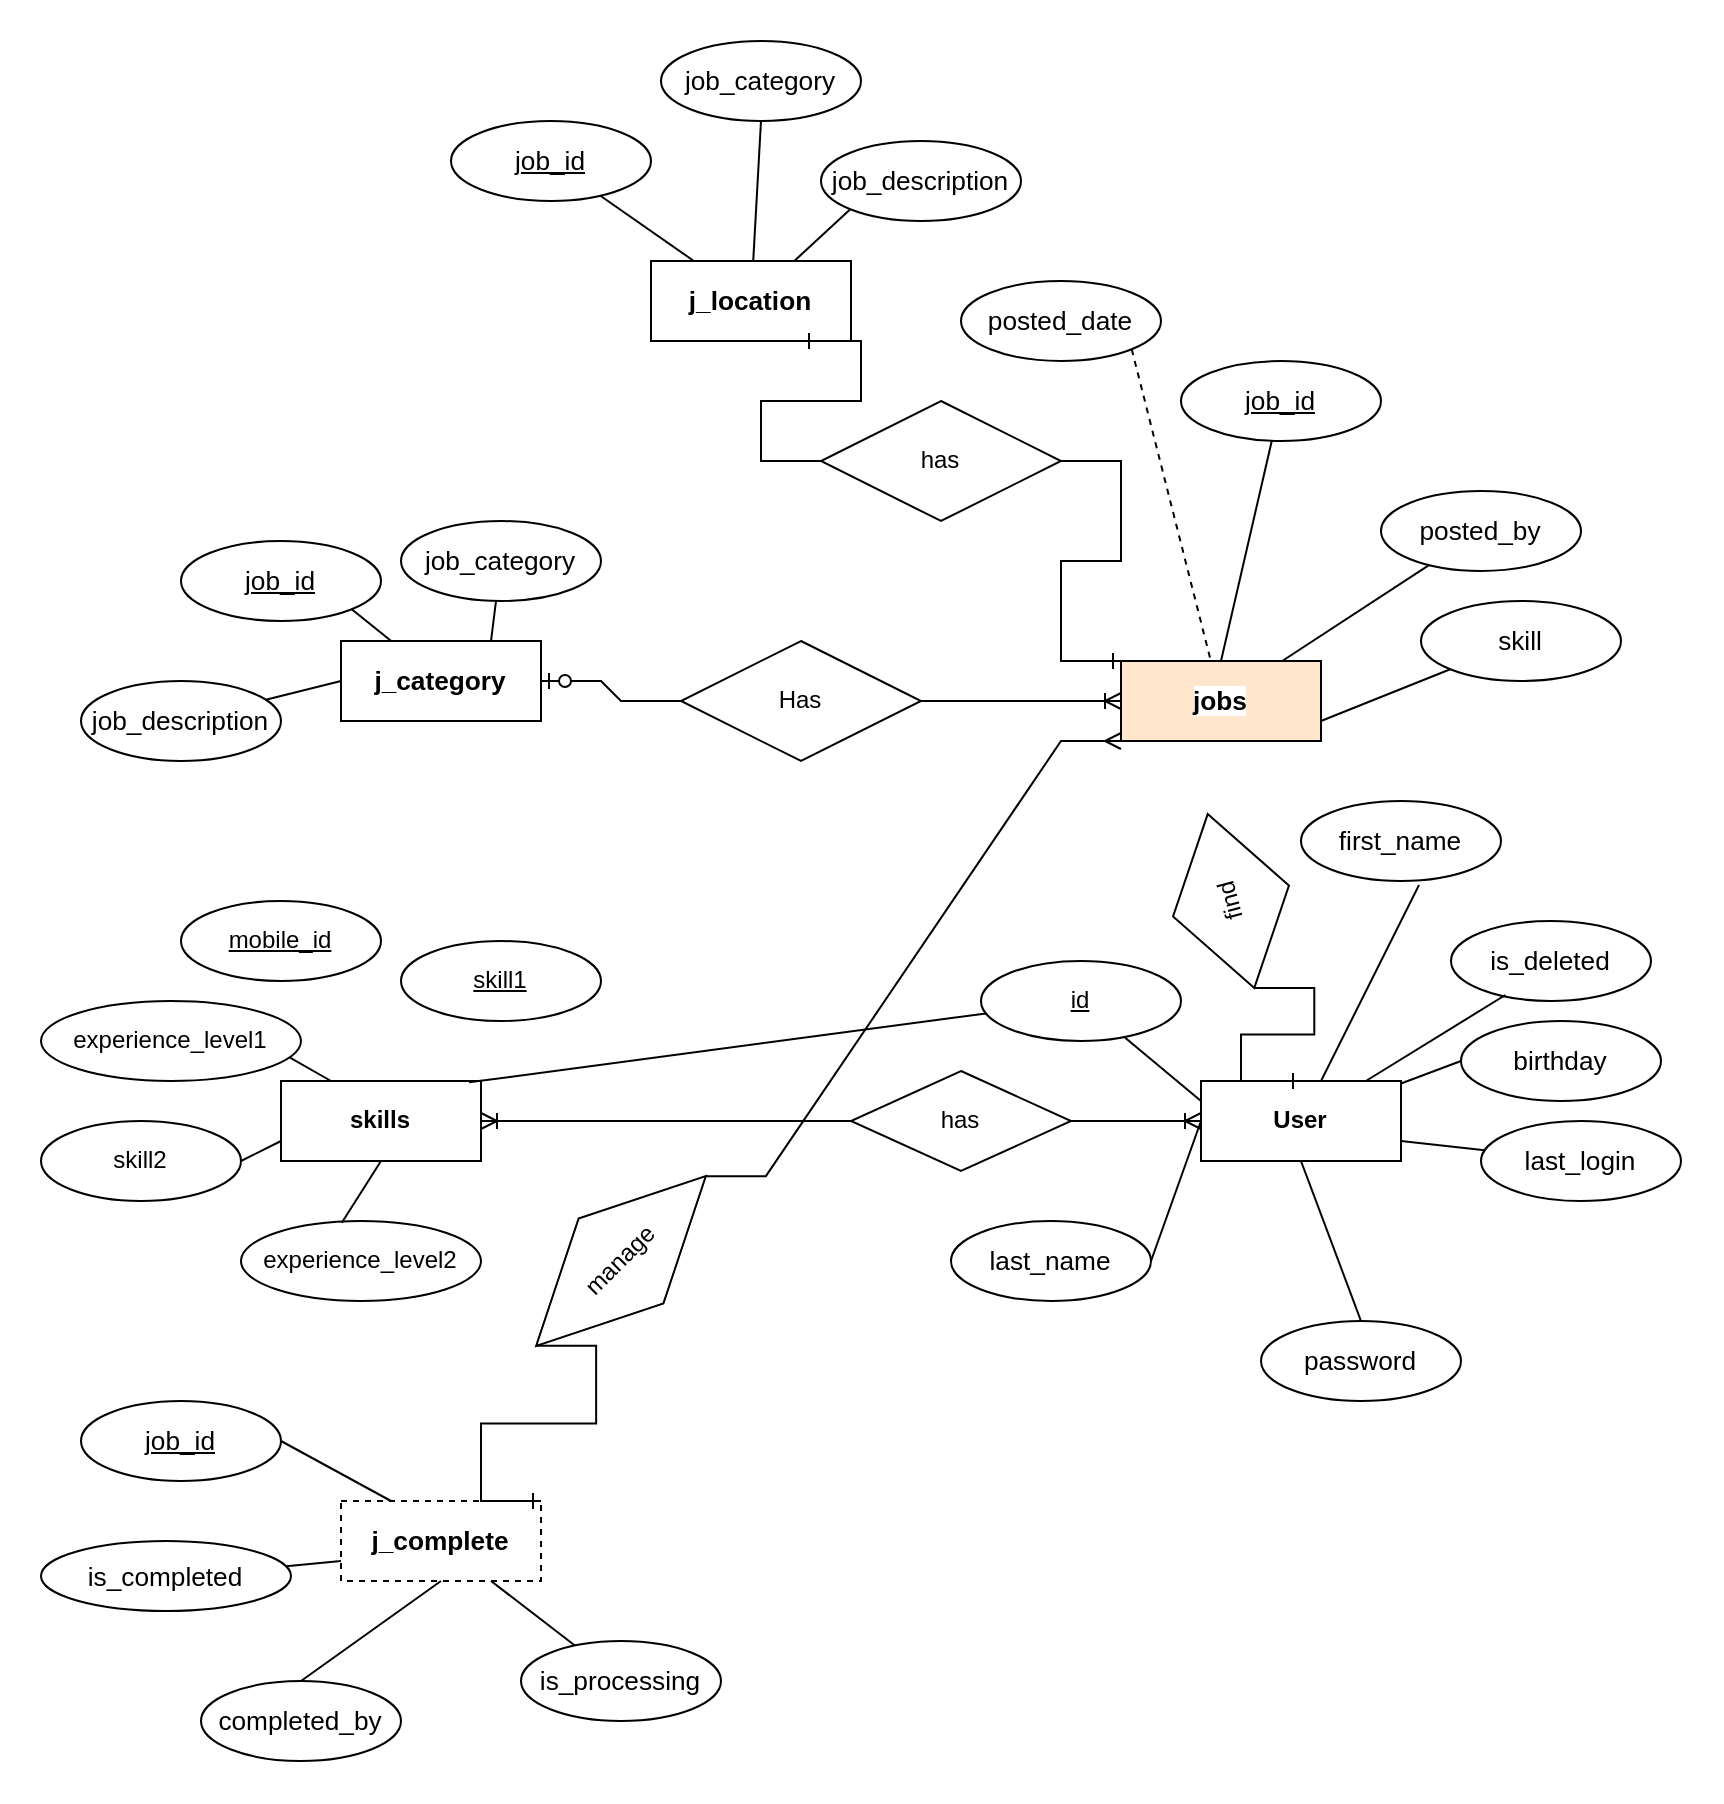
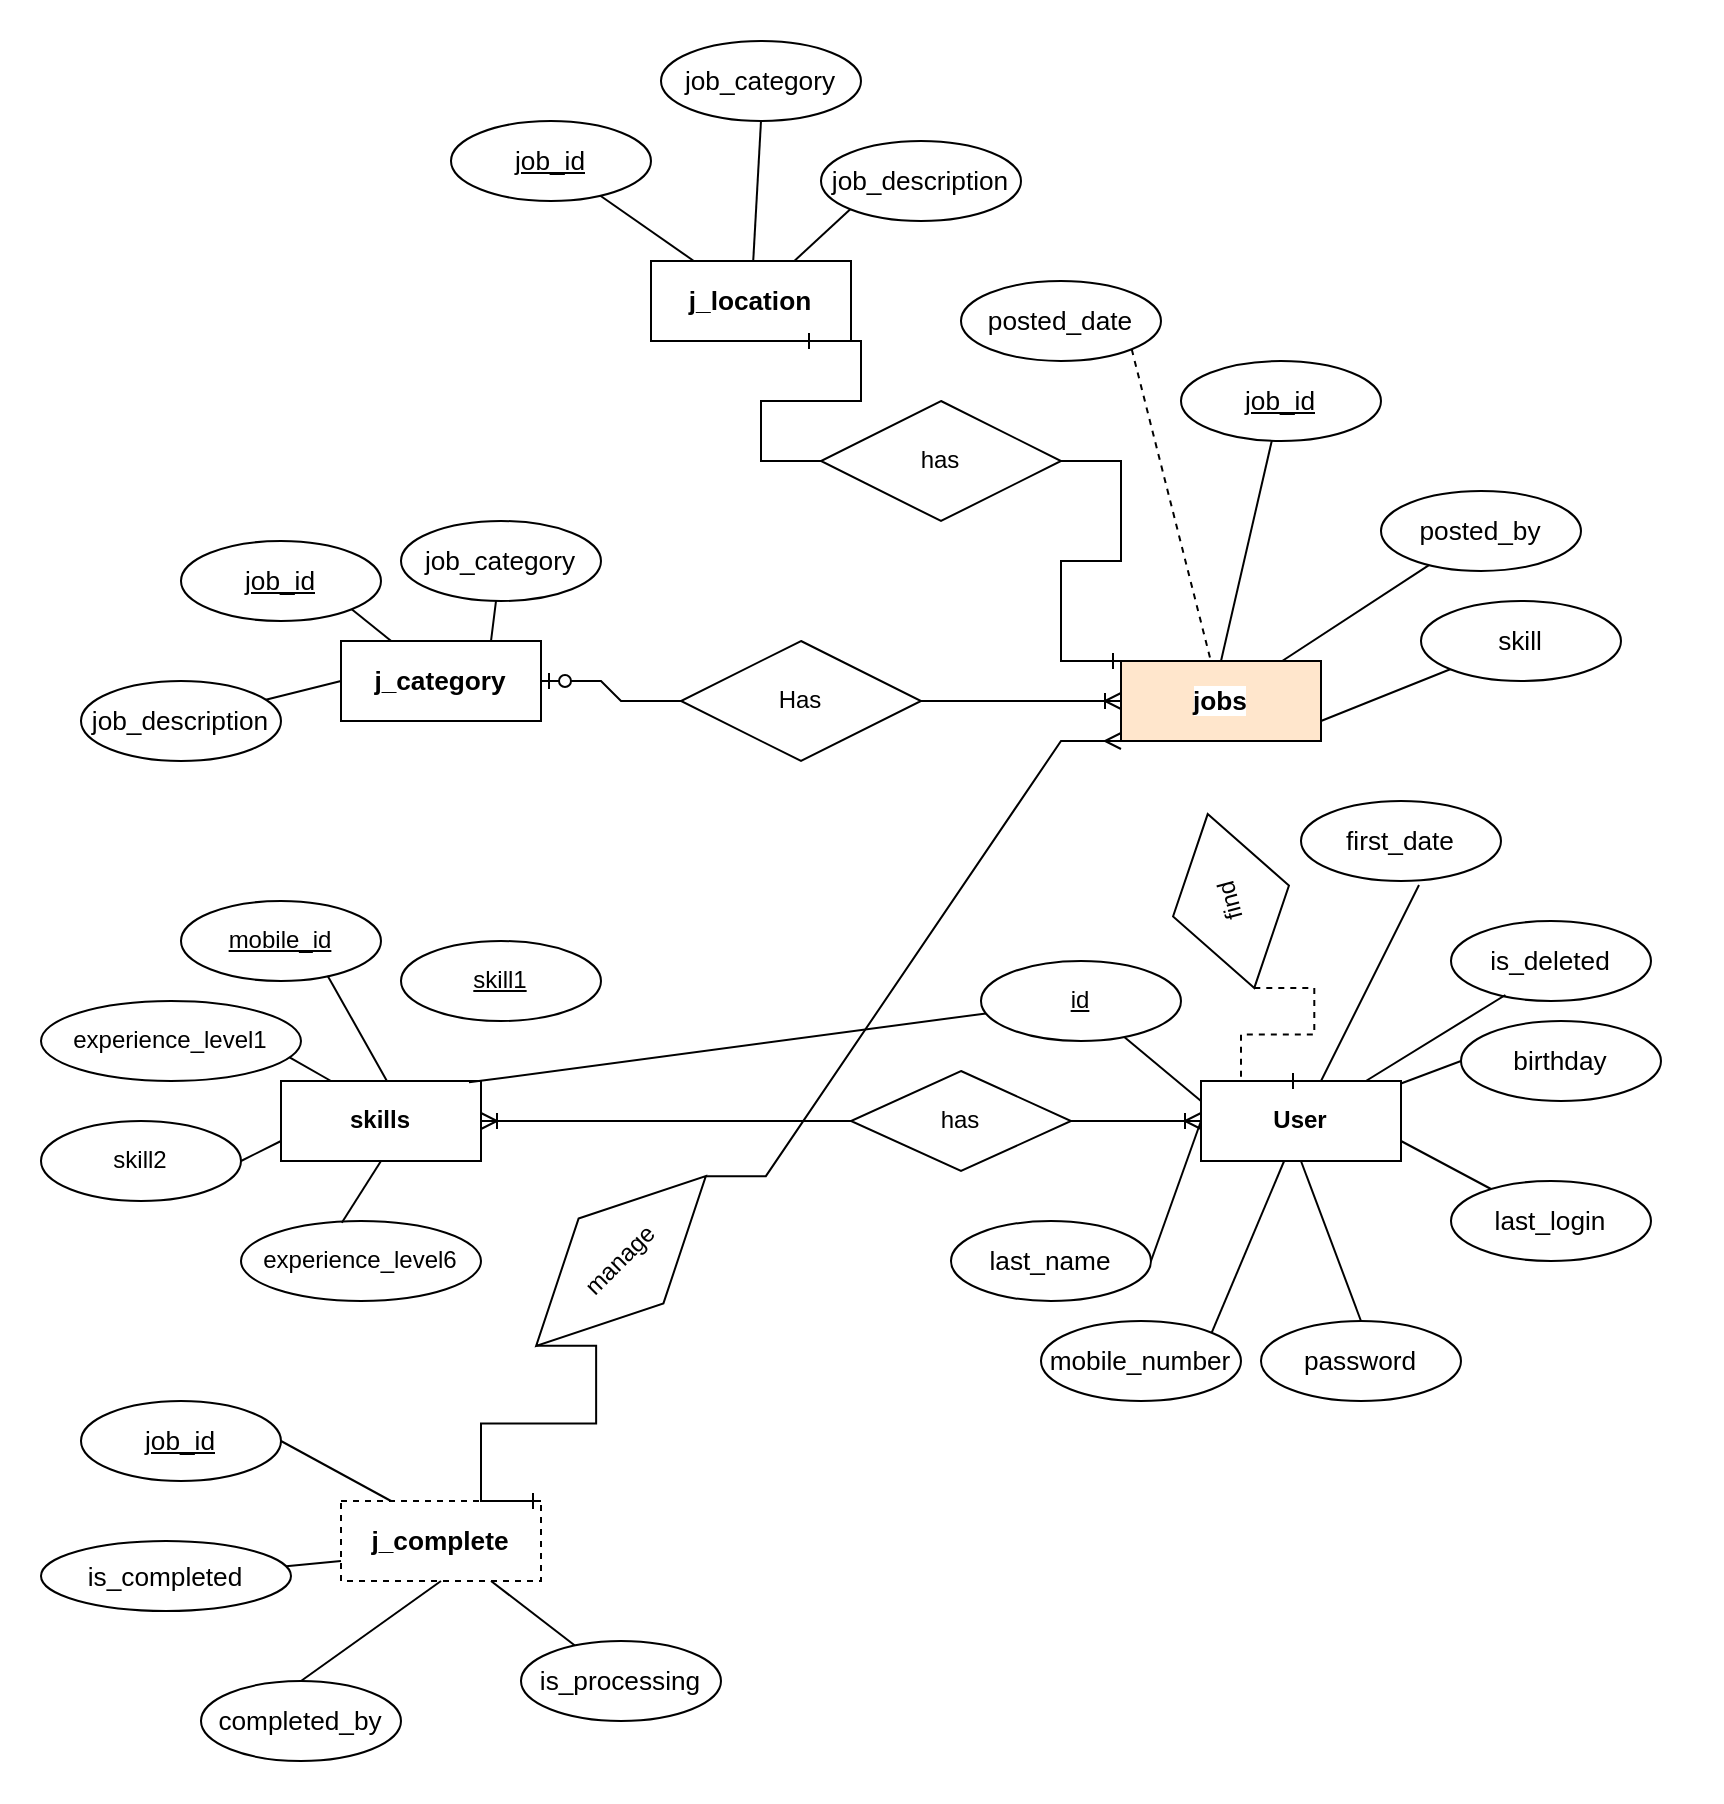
node "first_name": label "first_name" -> "first_date"
edge "mobile_id" -- "skills": added
edge "find" -> "User": style solid -> dashed
node "last_login": moved (1581, 1161) -> (1551, 1221)
edge "User" -- "mobile_number": added
node "experience_level2": label "experience_level2" -> "experience_level6"
node "mobile_number": added
